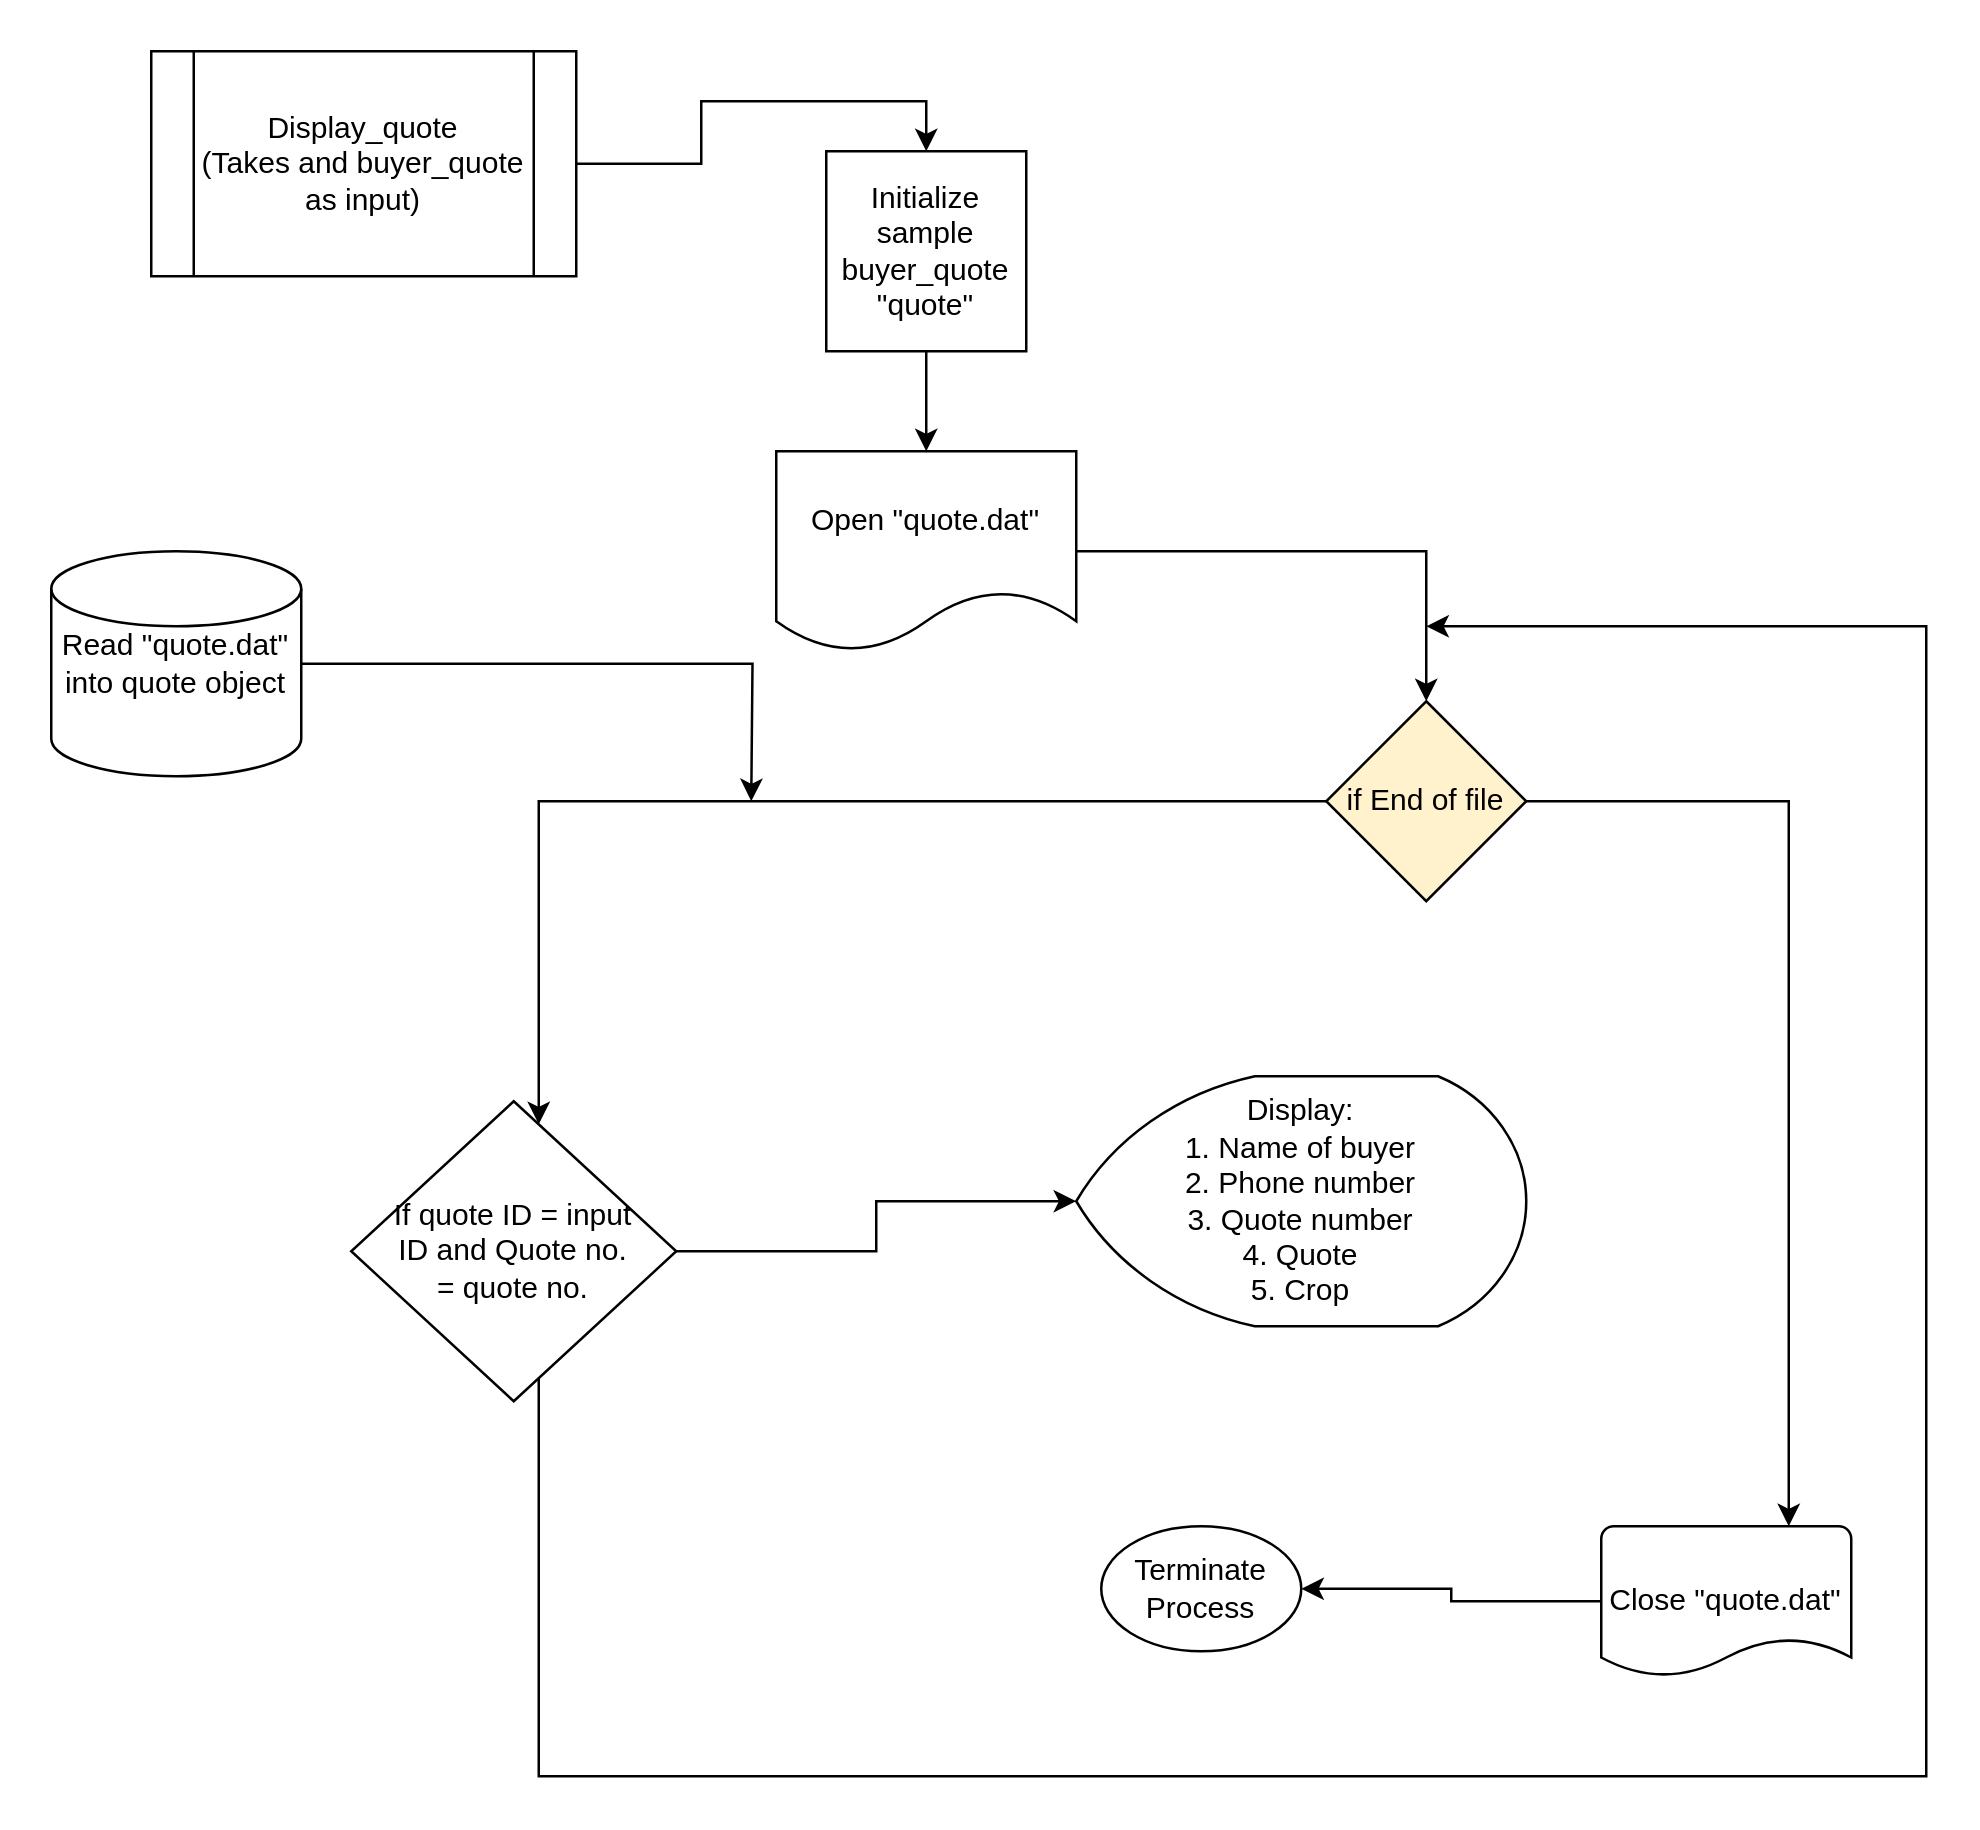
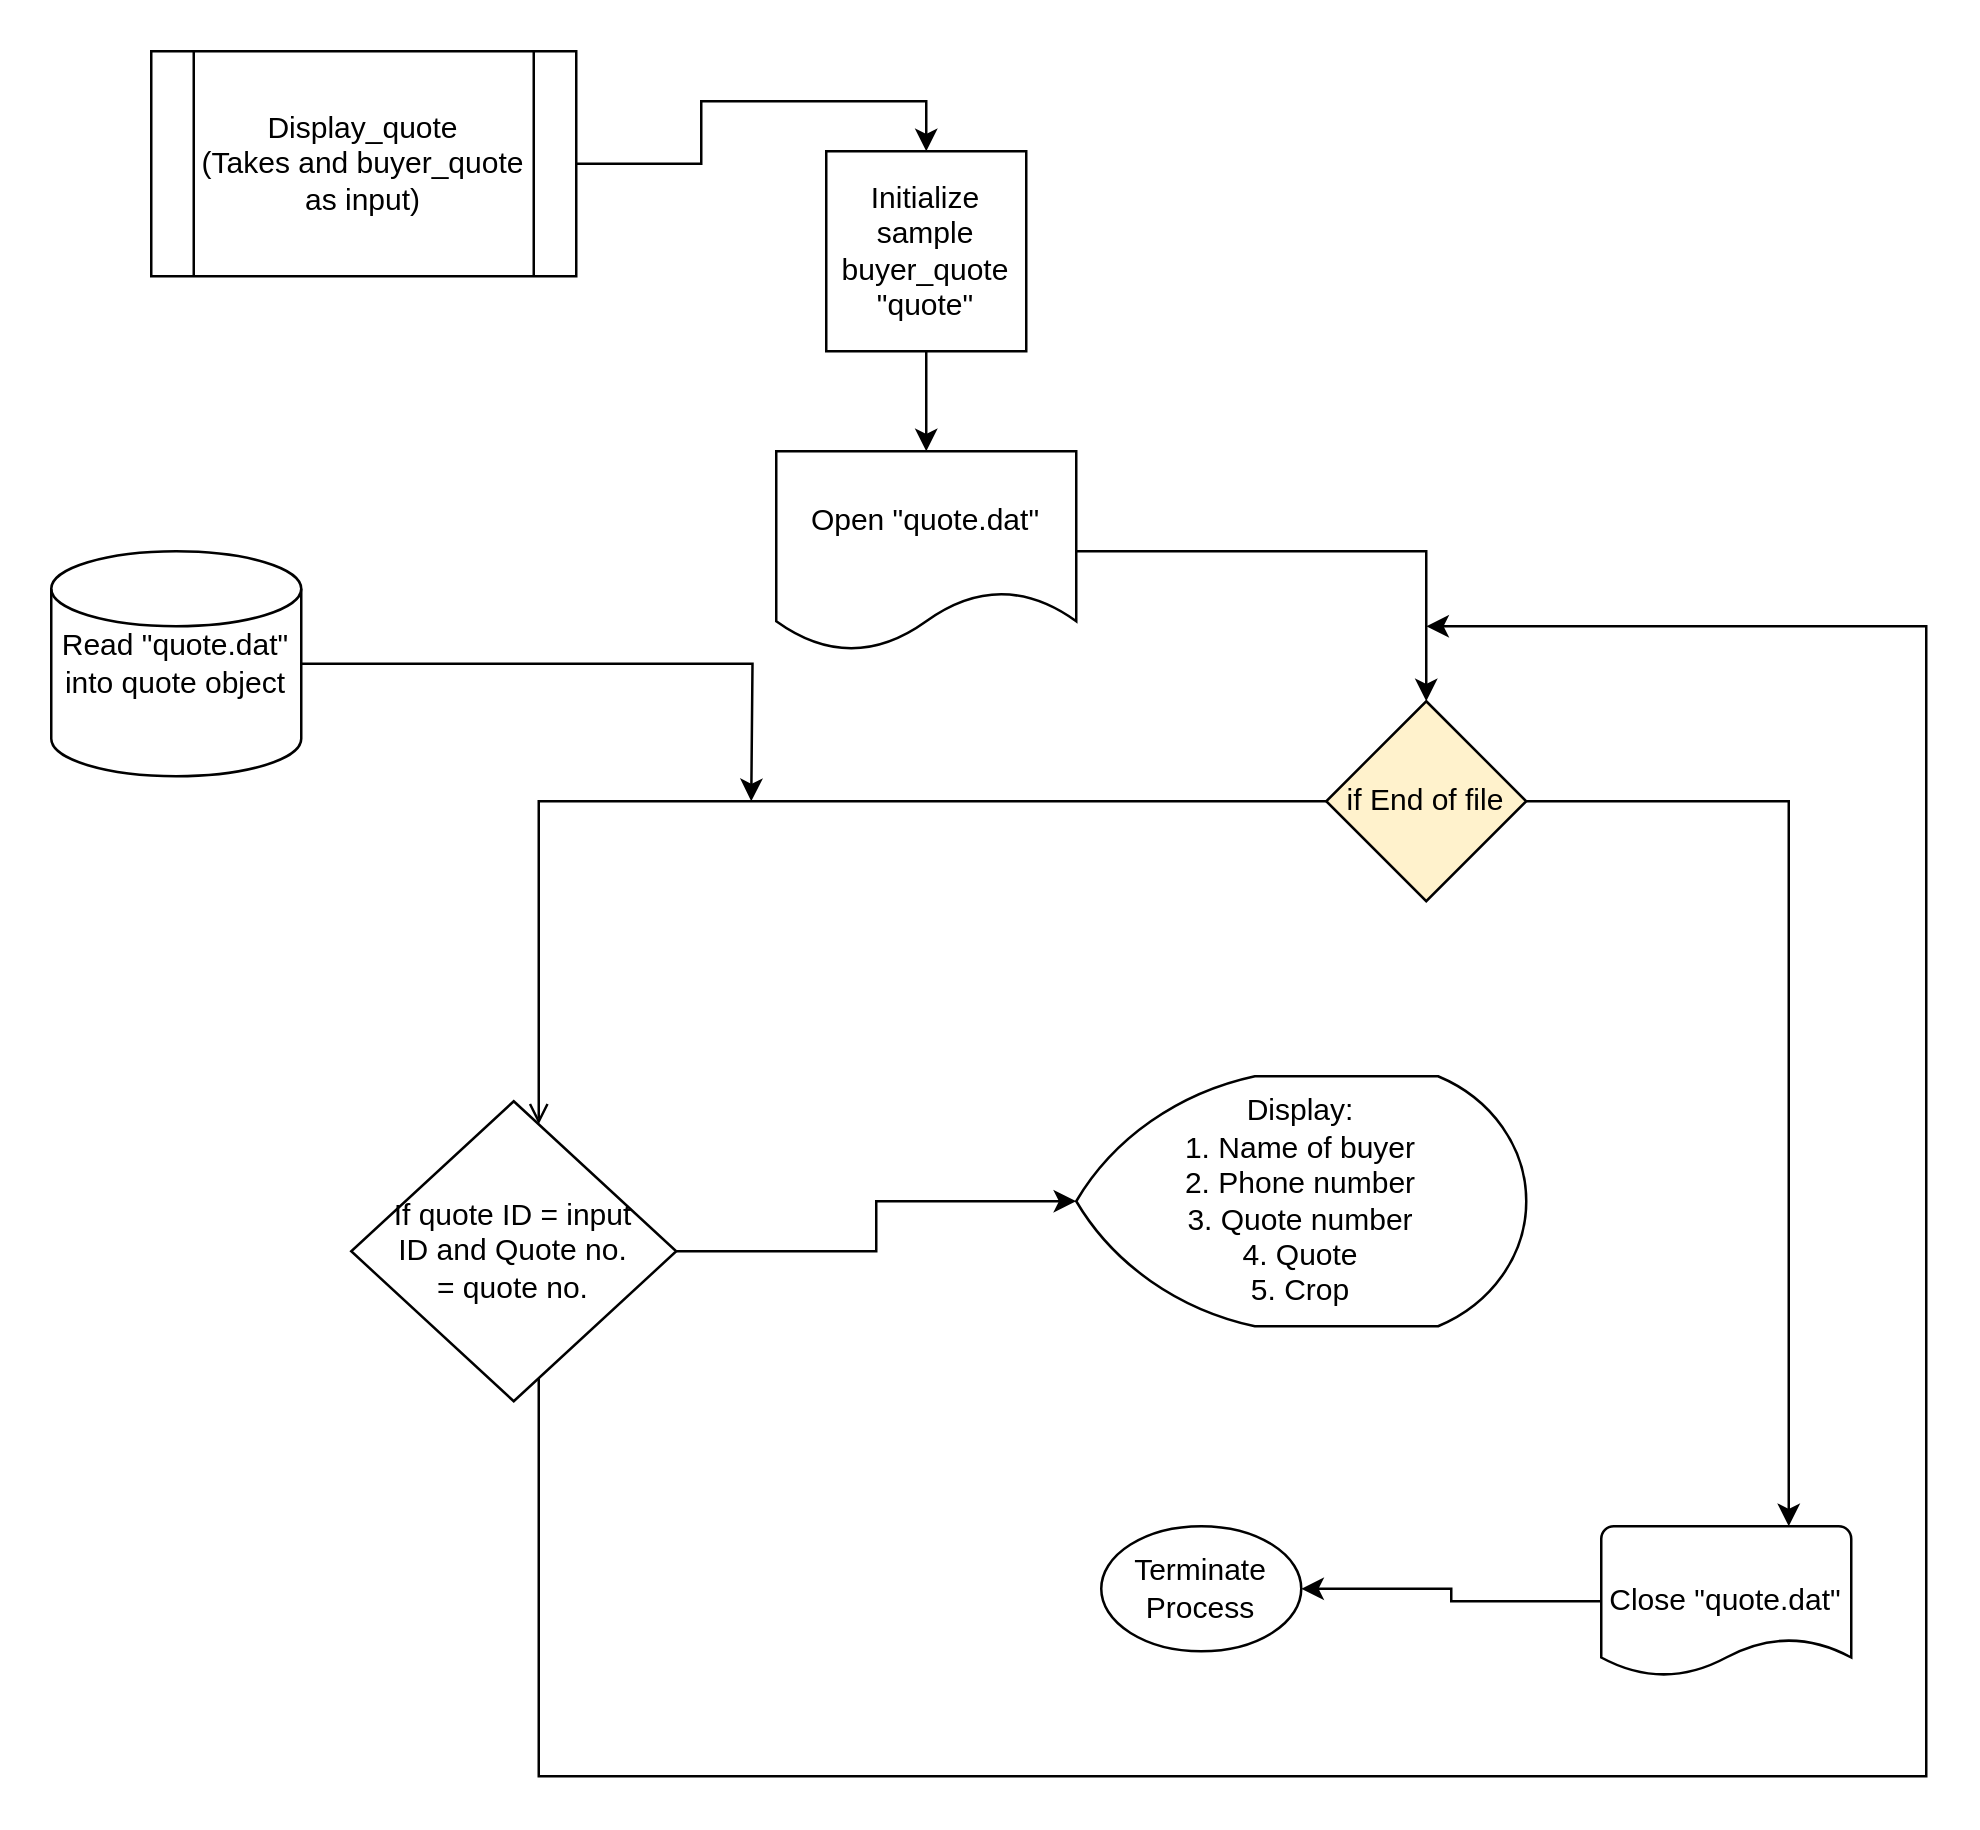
edge "if End of file" -> "If quote ID = input ID and Quote no. = quote no.": arrowhead classic -> open
